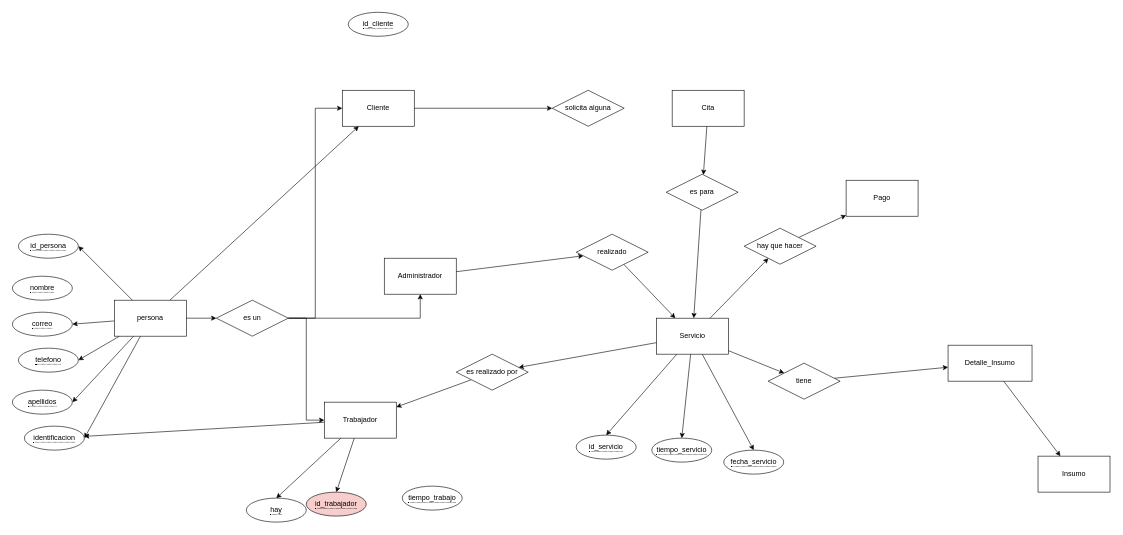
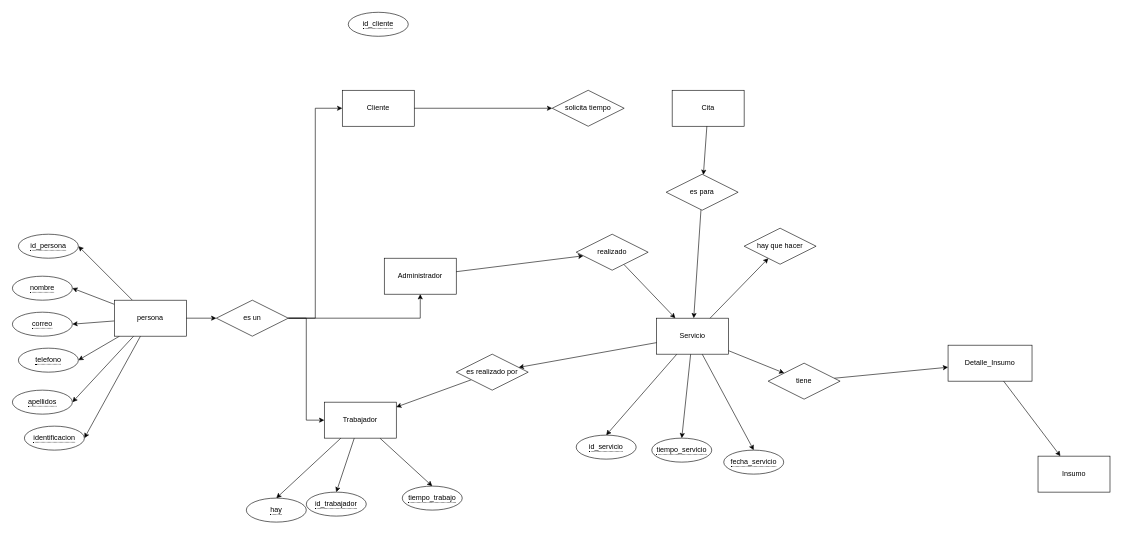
node "solicita alguna": label "solicita alguna" -> "solicita tiempo"
node "Pago": removed
edge "persona" -> "Cliente": now "persona" -> "nombre"
edge "hay que hacer" -> "Pago": removed
edge "Trabajador" -> "identificacion": now "Trabajador" -> "tiempo_trabajo"
node "id_trabajador": fillcolor #f8cecc -> #ffffff
